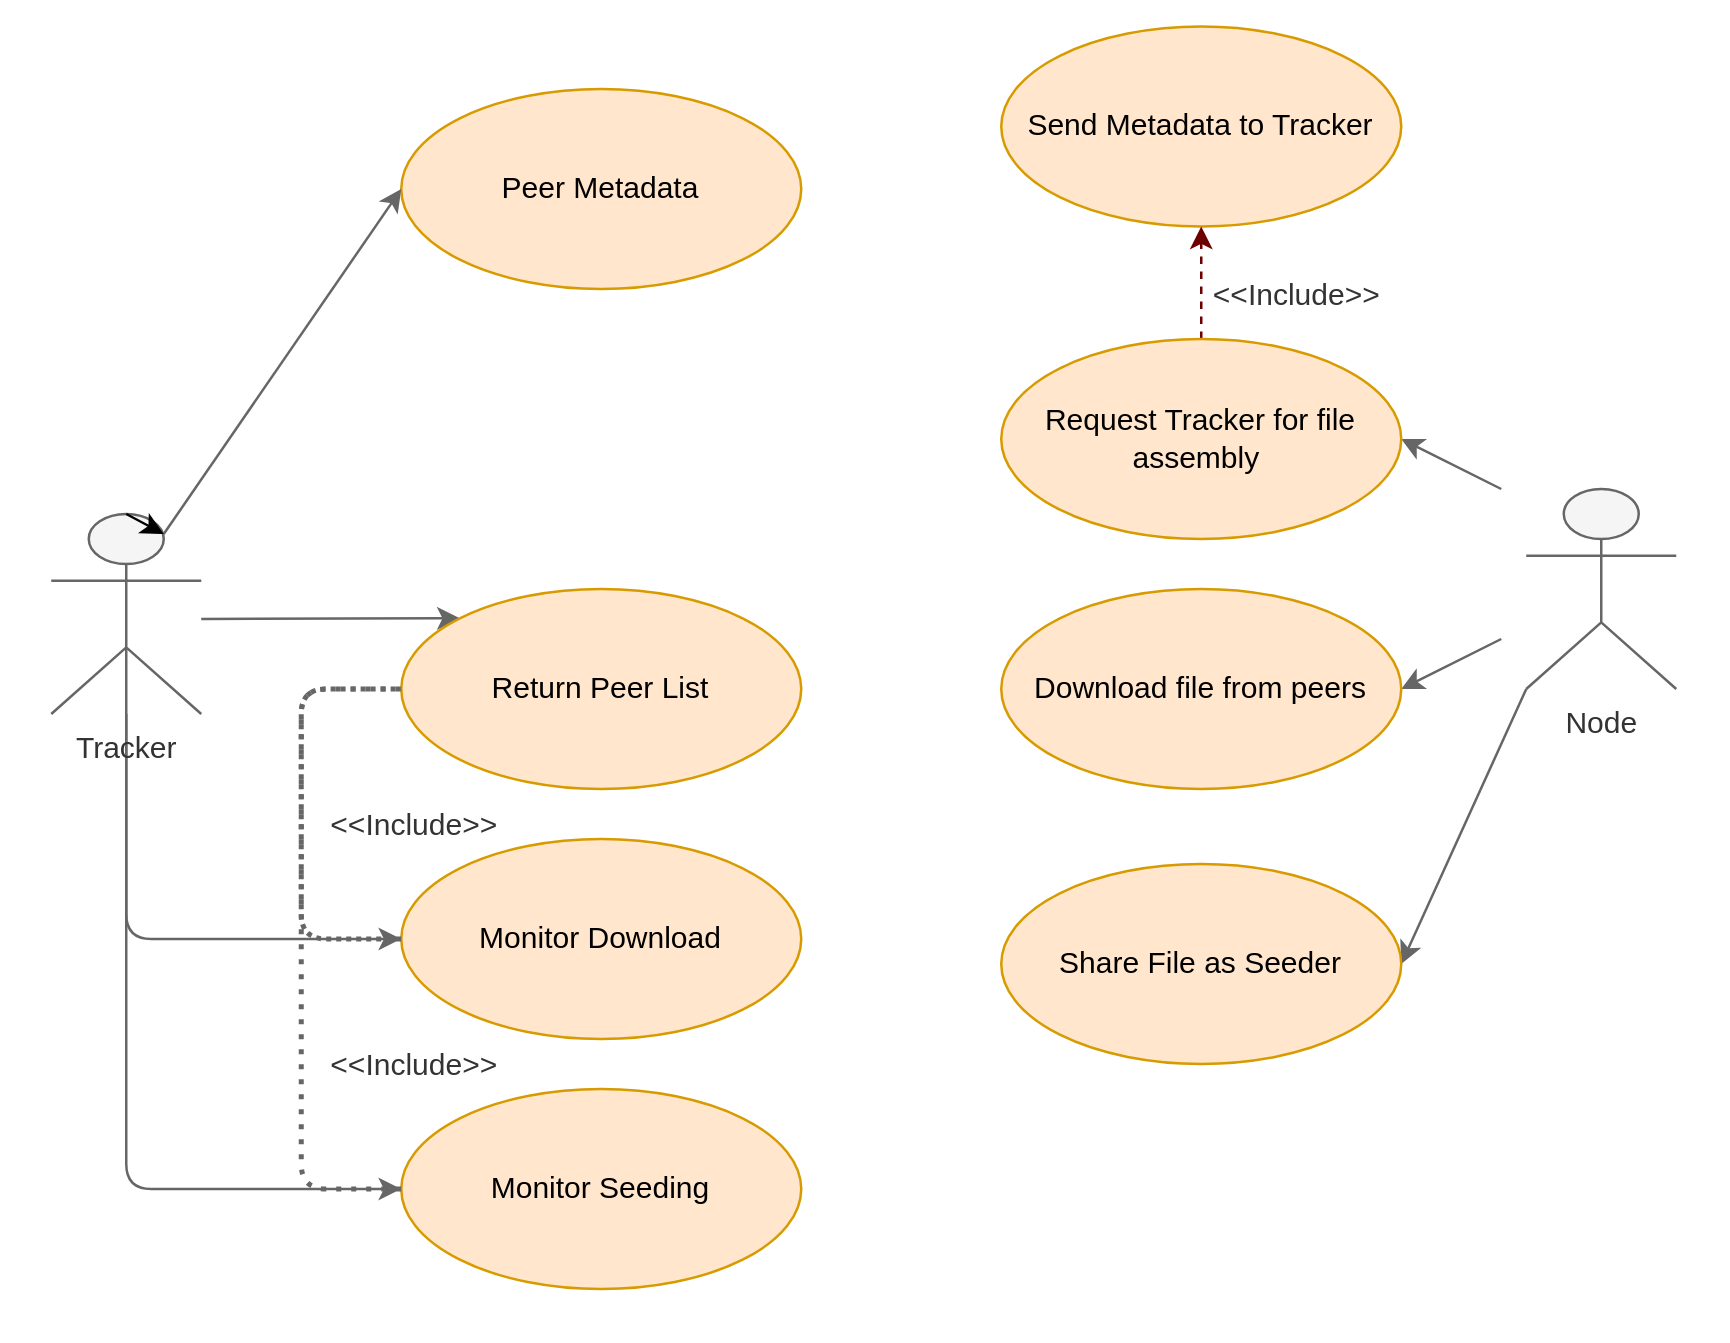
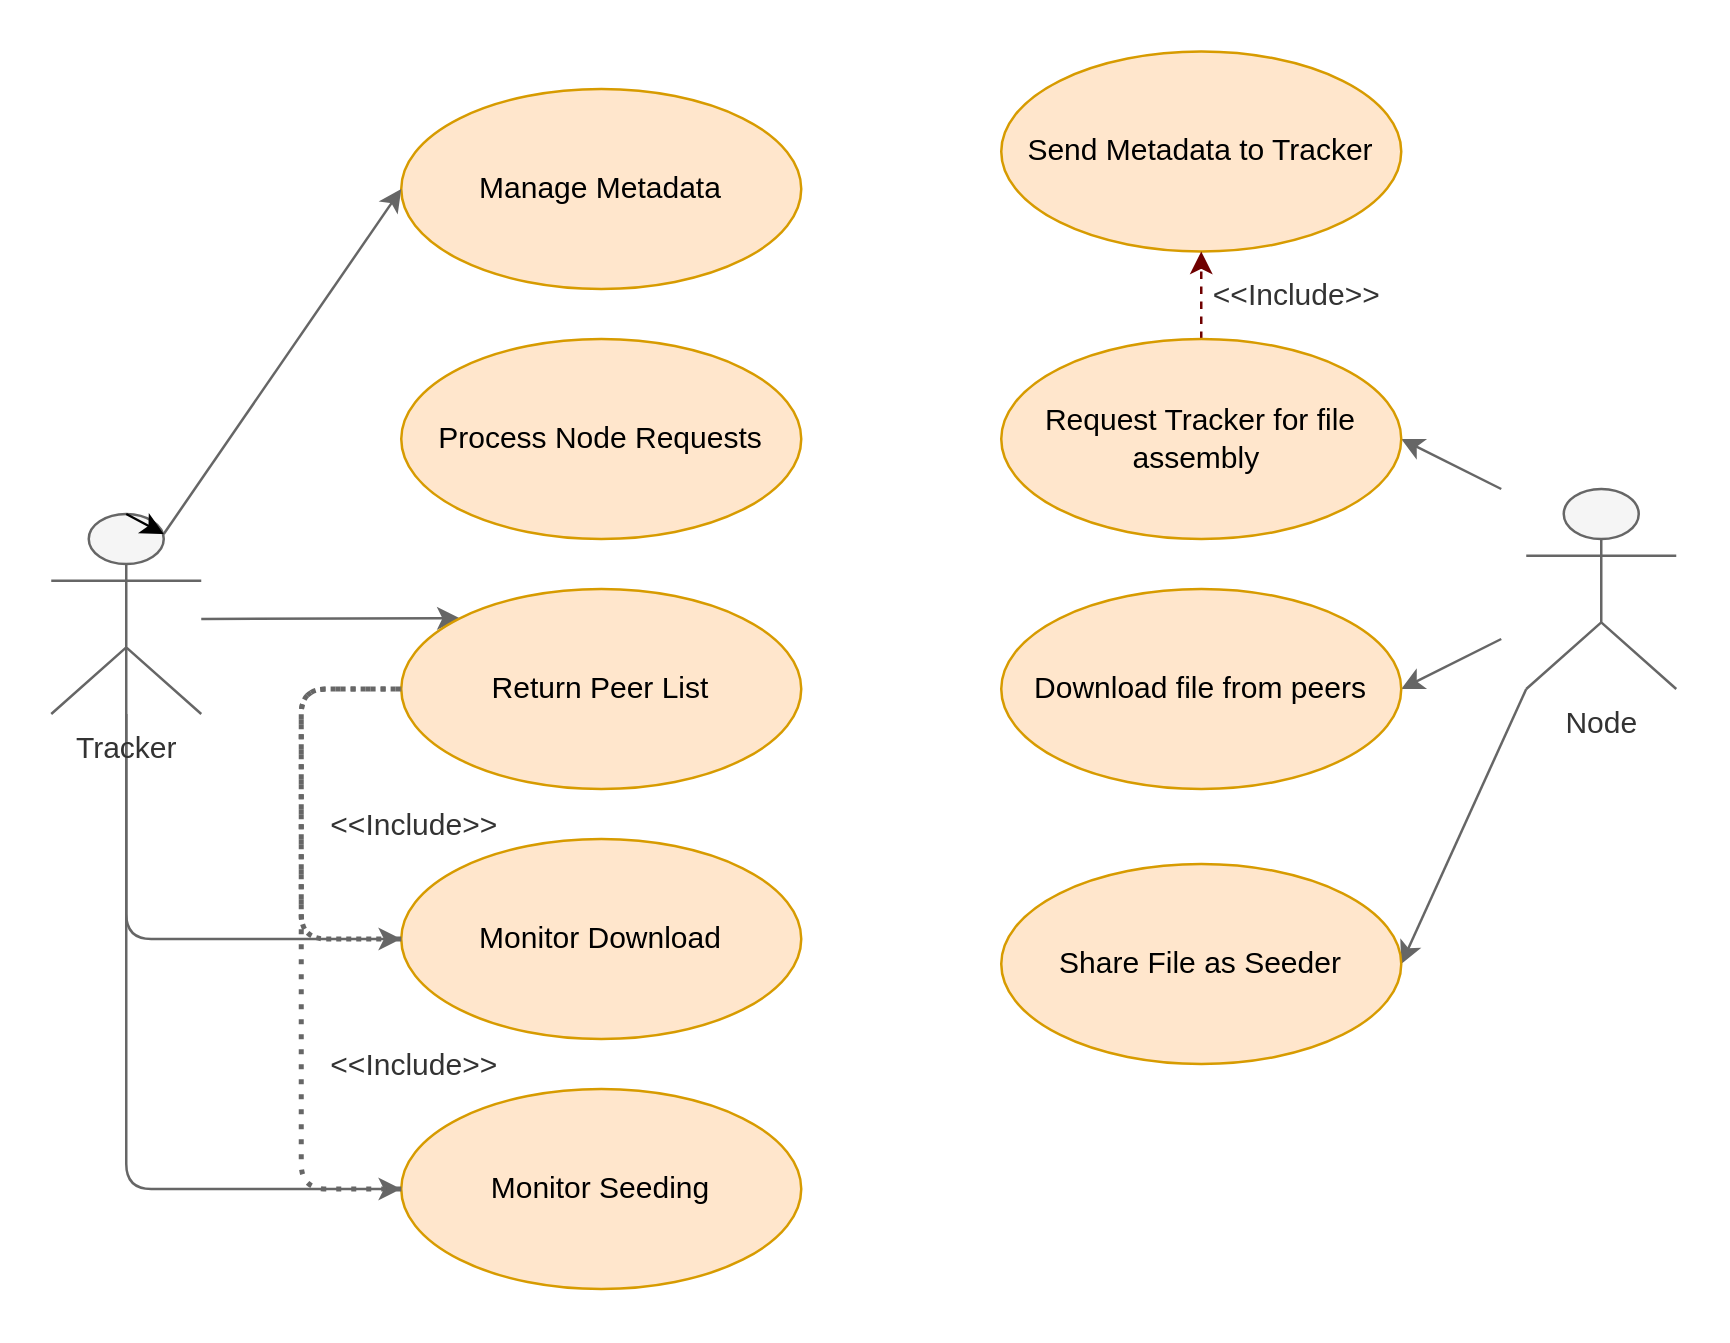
node "Send Metadata to Tracker": moved (1201, 126) -> (1201, 151)
node "Peer Metadata": label "Peer Metadata" -> "Manage Metadata"
node "Process Node Requests": added
